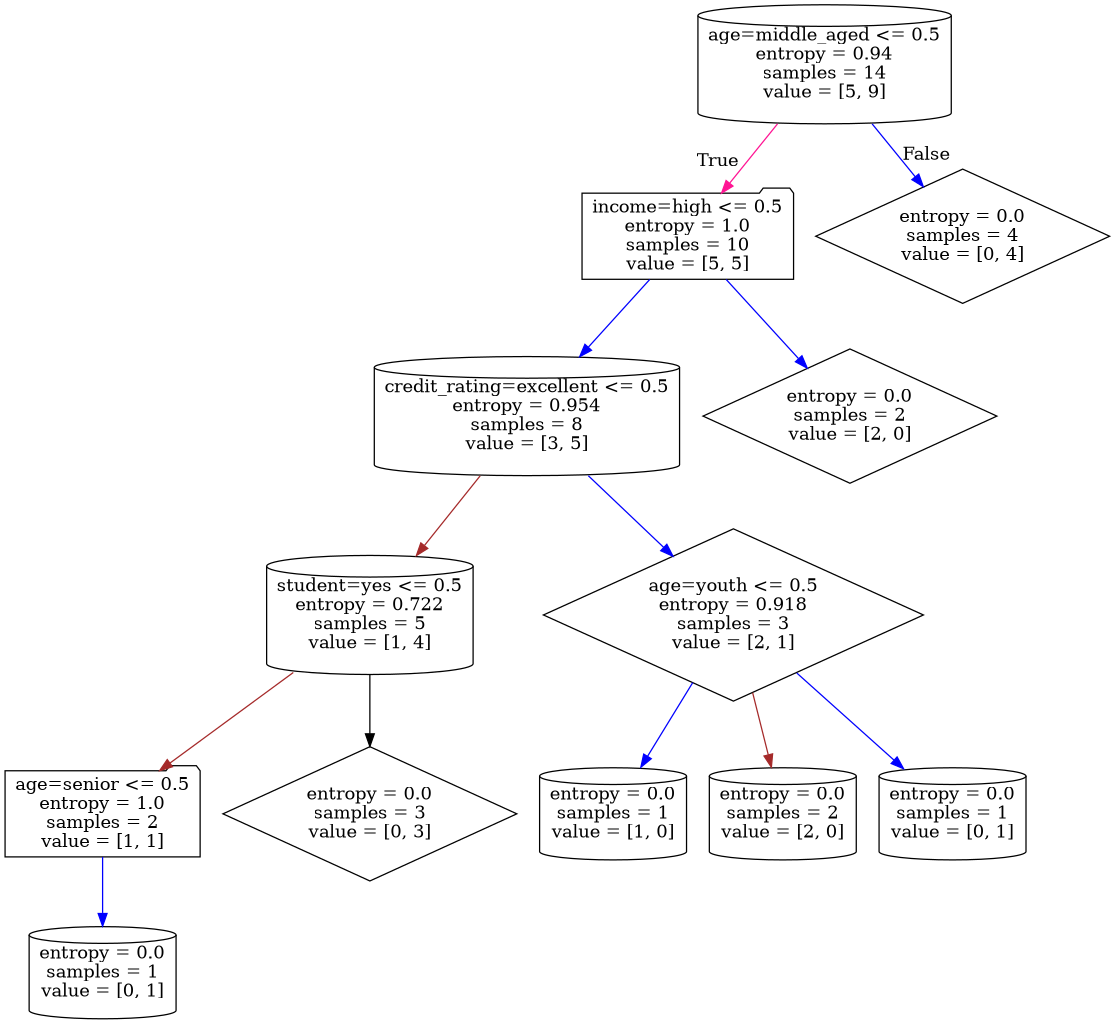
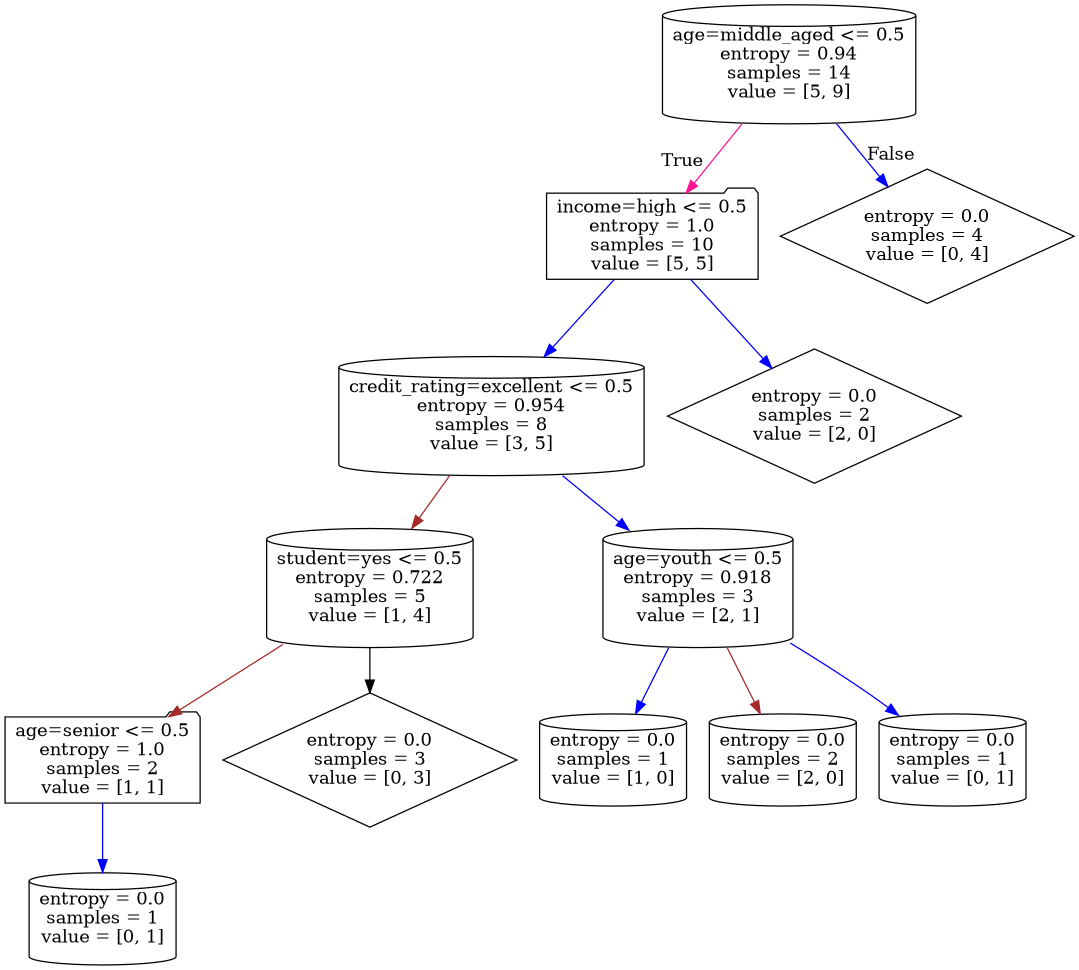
node "age=youth <= 0.5 entropy = 0.918 samples = 3 value = [2, 1]": shape diamond -> cylinder
